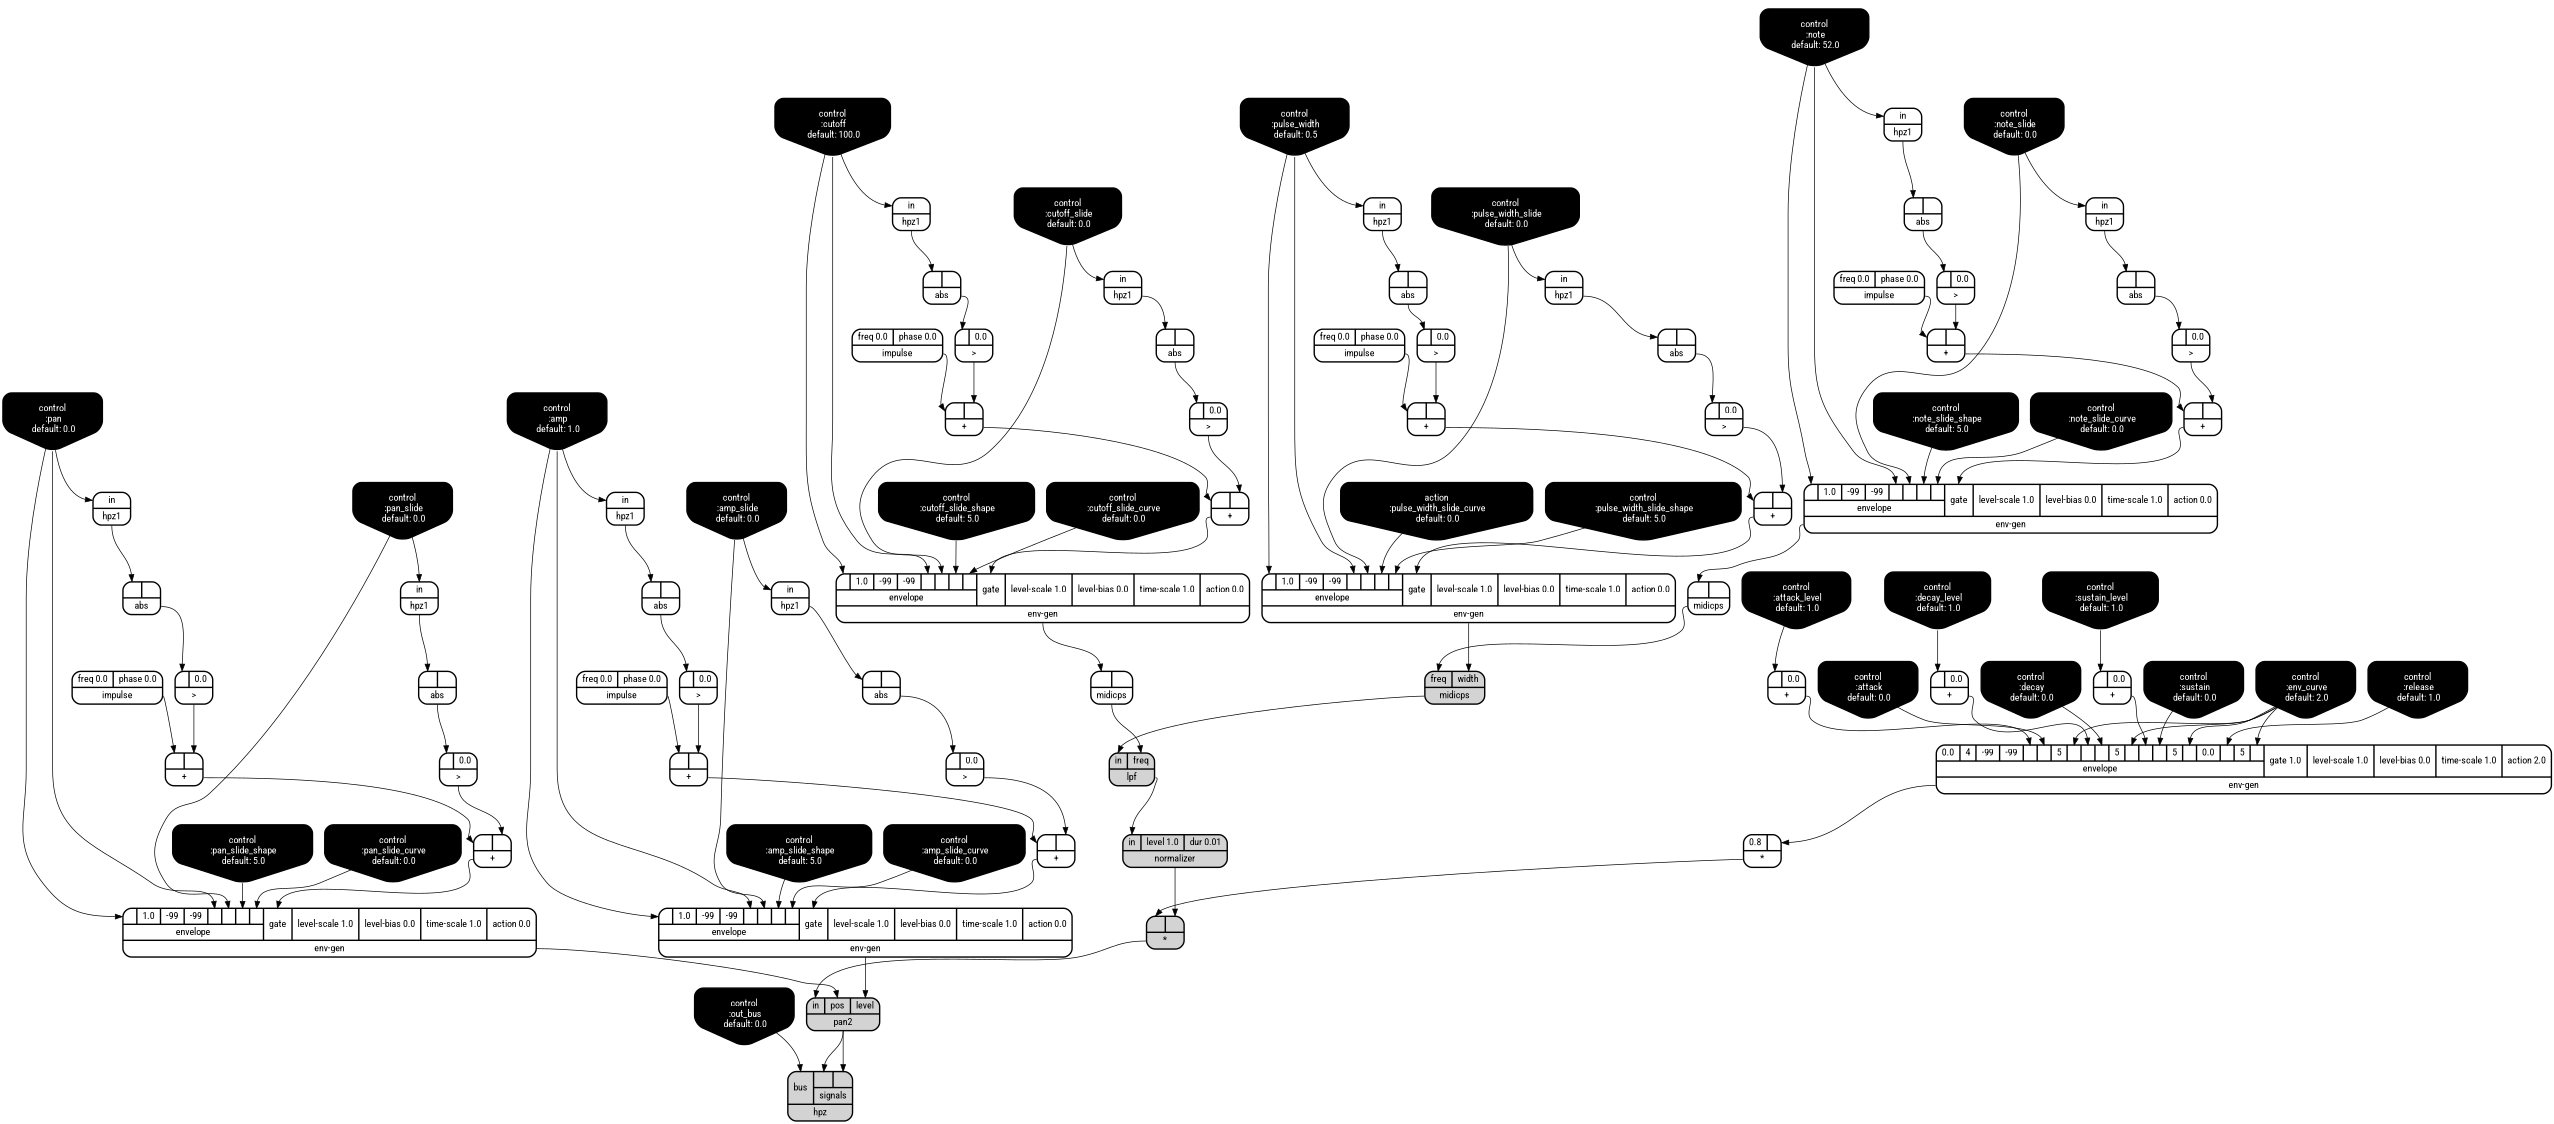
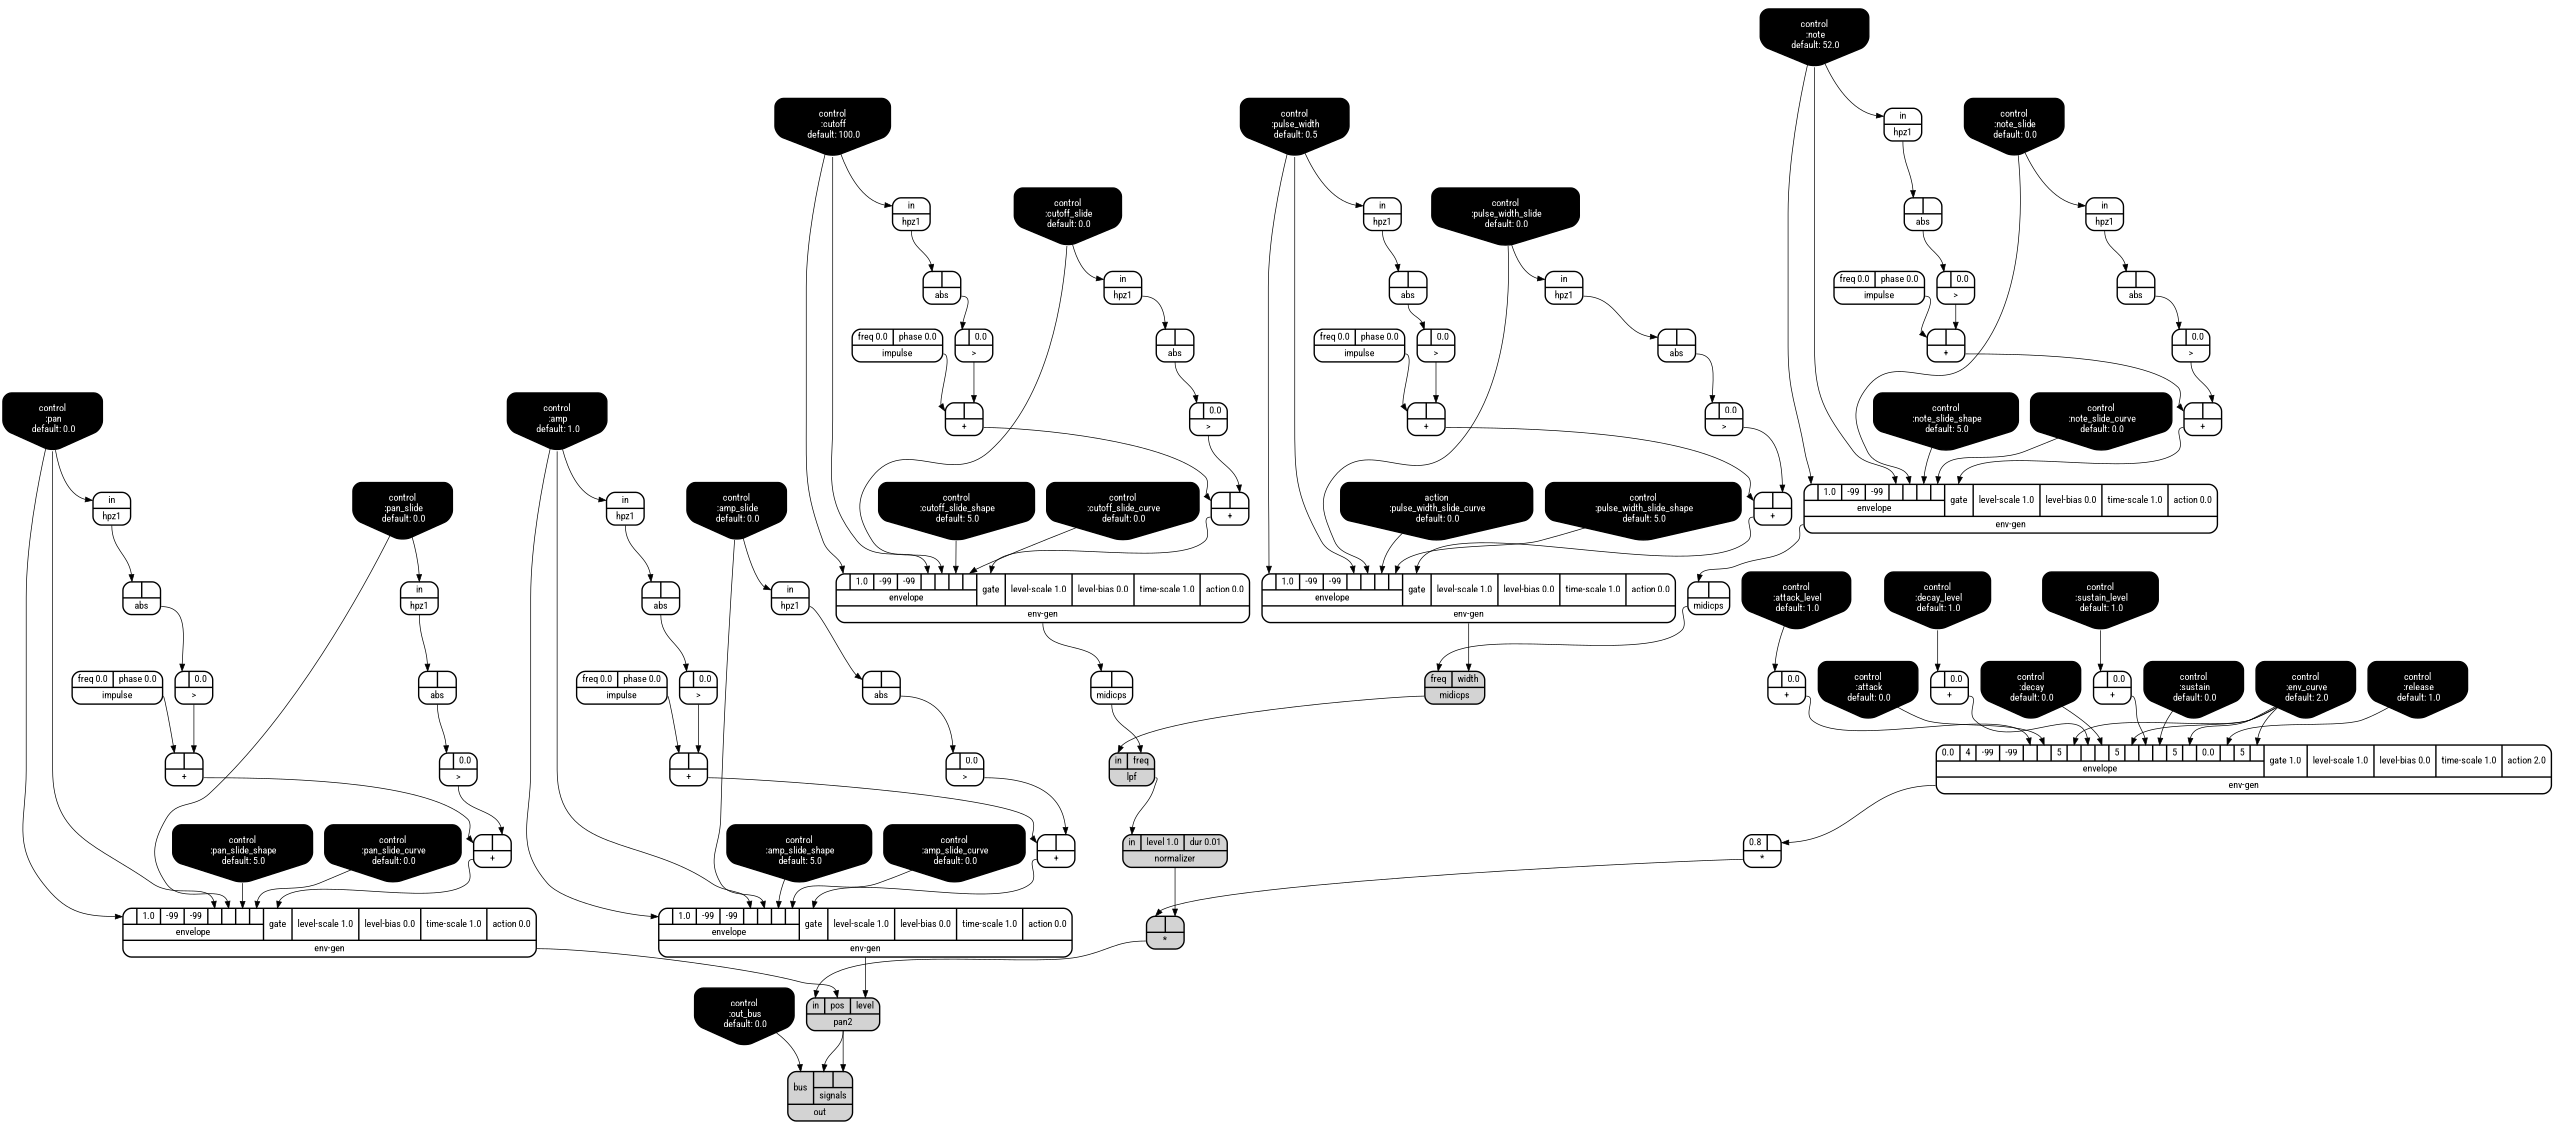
node "bus": text "hpz" -> "out"
